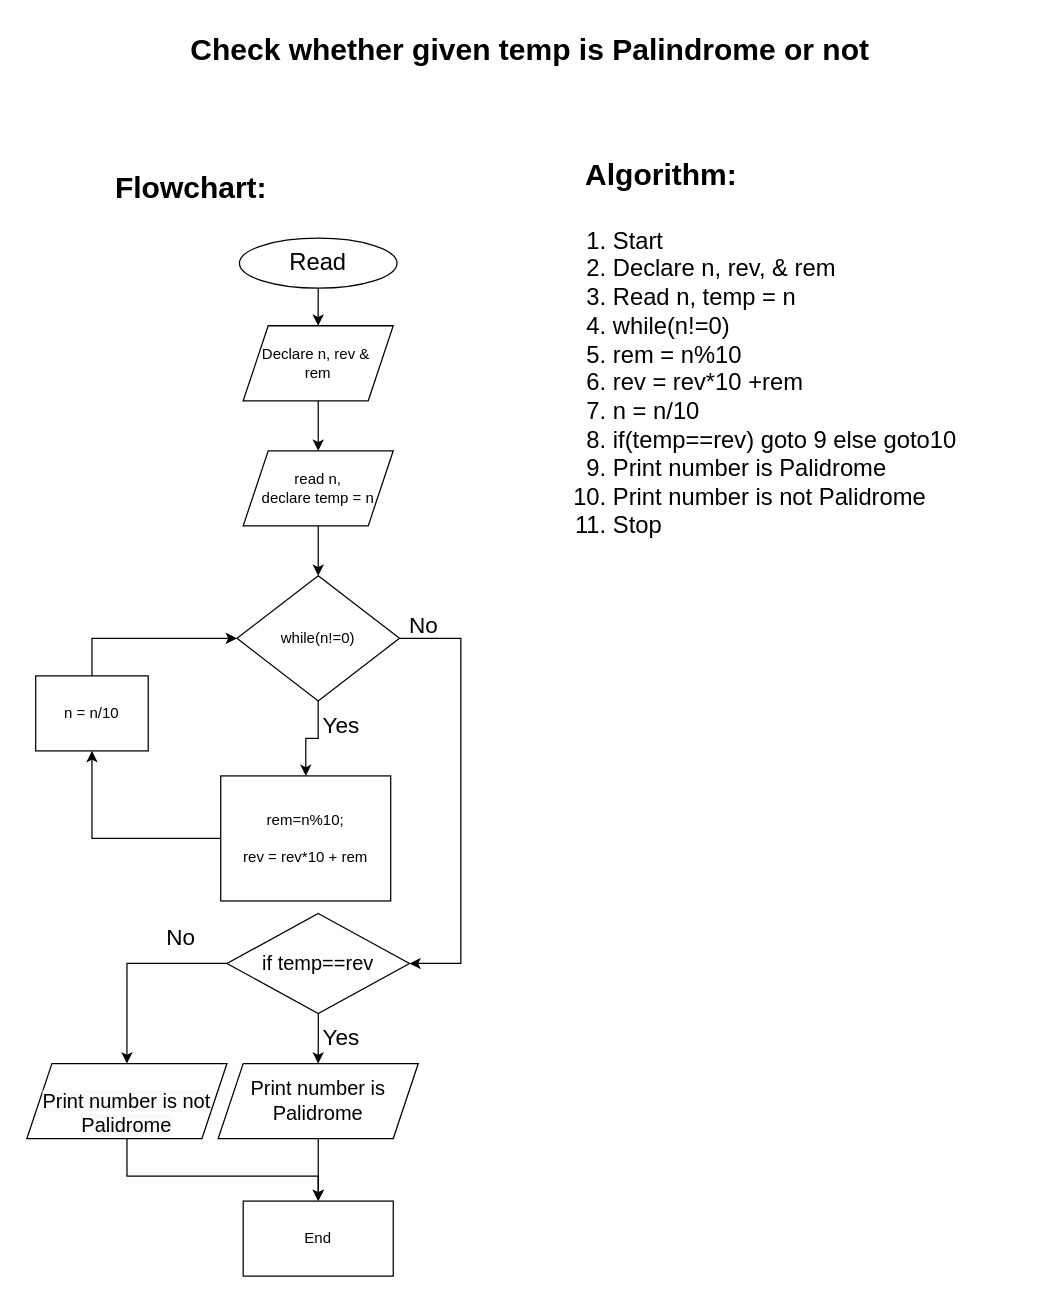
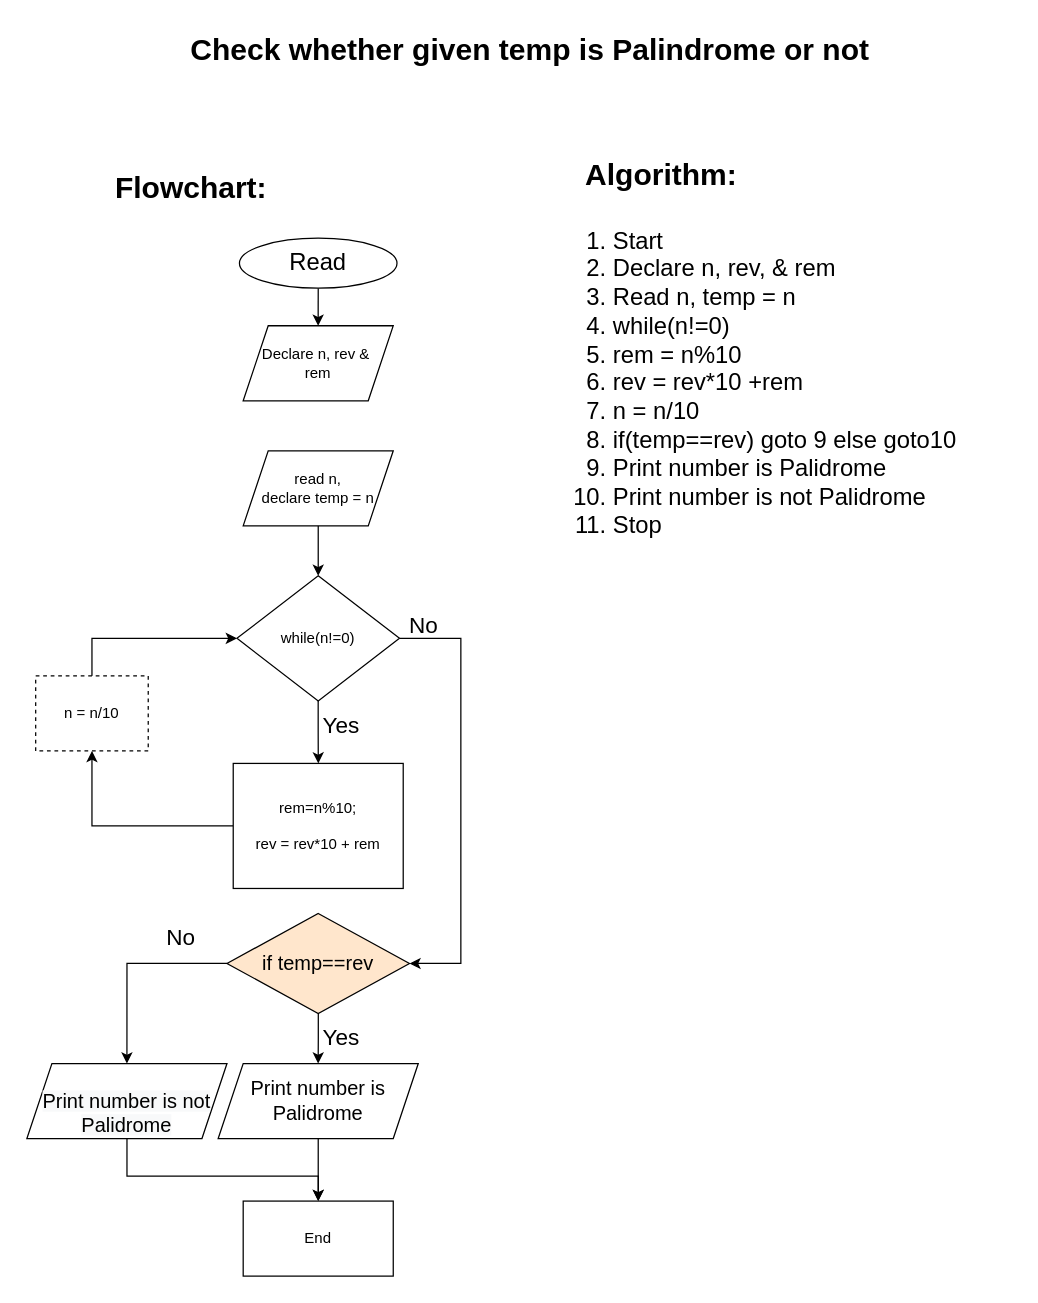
edge "Declare n, rev & rem" -> "read n, declare temp = n": removed
node "n = n/10": style solid -> dashed
node "rem=n%10; rev = rev*10 + rem": moved (306, 838) -> (318, 826)
node "if temp==rev": fillcolor #ffffff -> #ffe6cc
